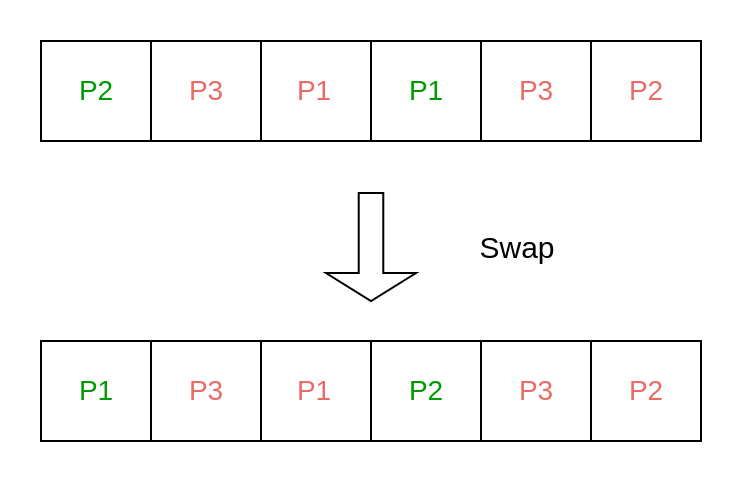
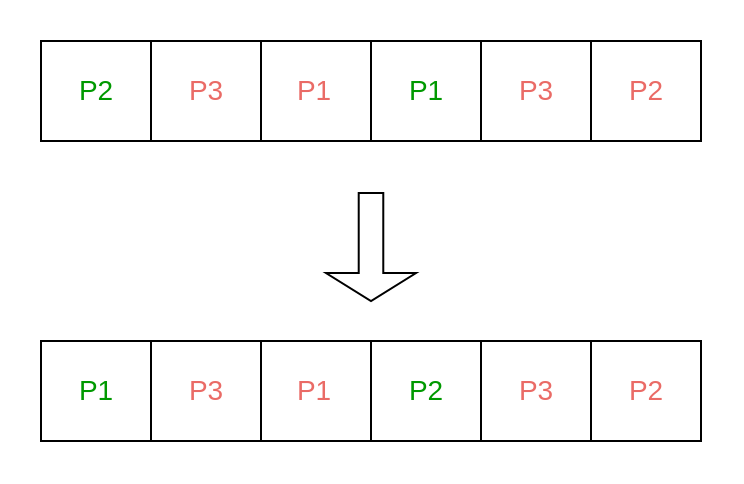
node "Swap": removed
